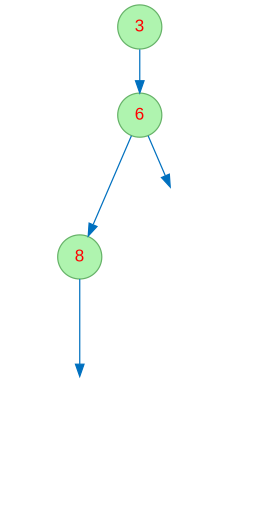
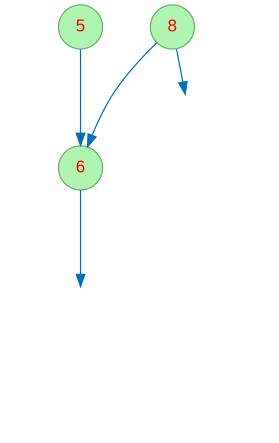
node "3": label "3" -> "5"
edge "6" -> "8": reversed
